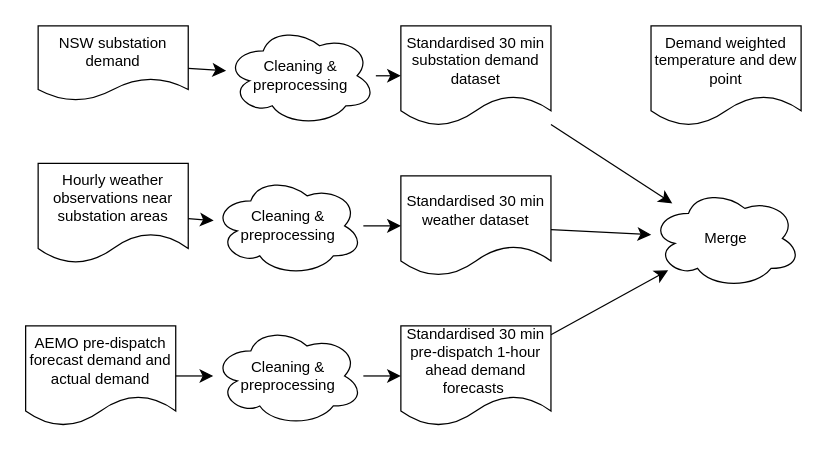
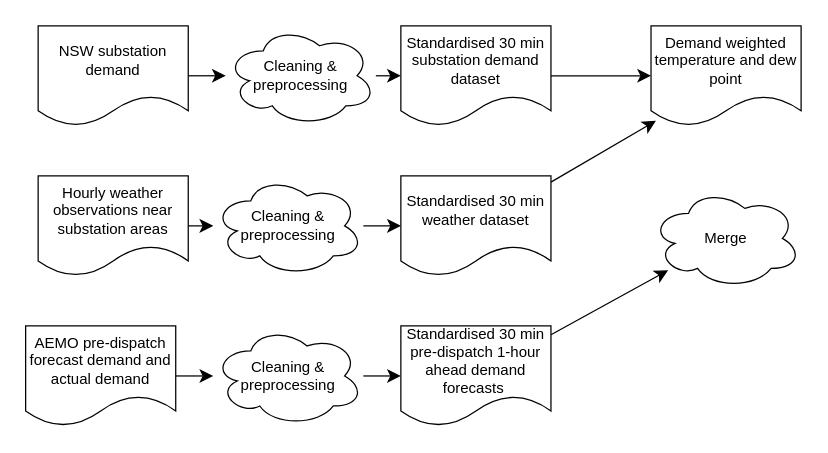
node "NSW substation demand": size 150x75 -> 150x100
edge "Standardised 30 min substation demand dataset" -> "Merge": now "Standardised 30 min substation demand dataset" -> "Demand weighted temperature and dew point"
node "Hourly weather observations near substation areas": moved (113, 213) -> (113, 226)
edge "Standardised 30 min weather dataset" -> "Merge": now "Standardised 30 min weather dataset" -> "Demand weighted temperature and dew point"
